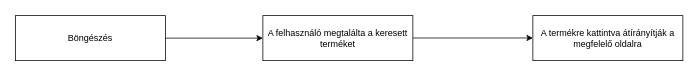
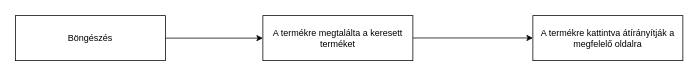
node "A felhasználó megtalálta a keresett terméket": label "A felhasználó megtalálta a keresett terméket" -> "A termékre megtalálta a keresett terméket"
